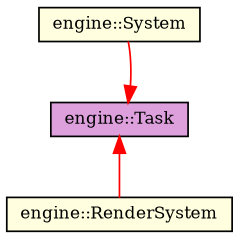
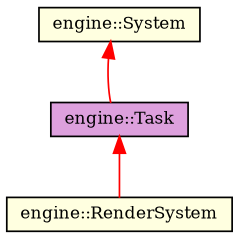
edge "engine::System" -> "engine::Task": reversed
